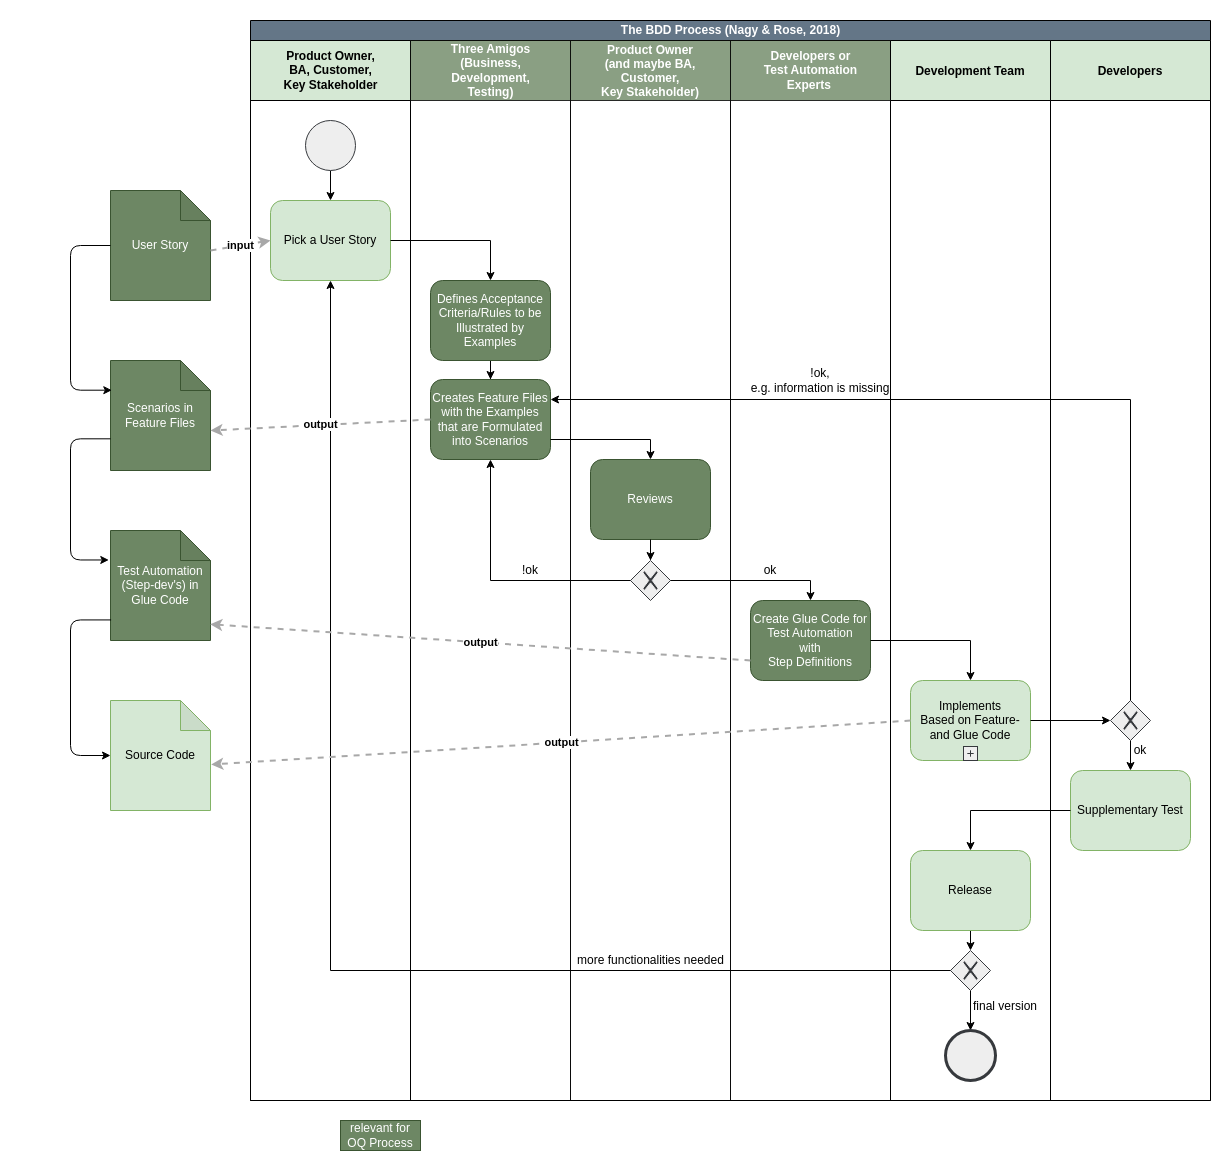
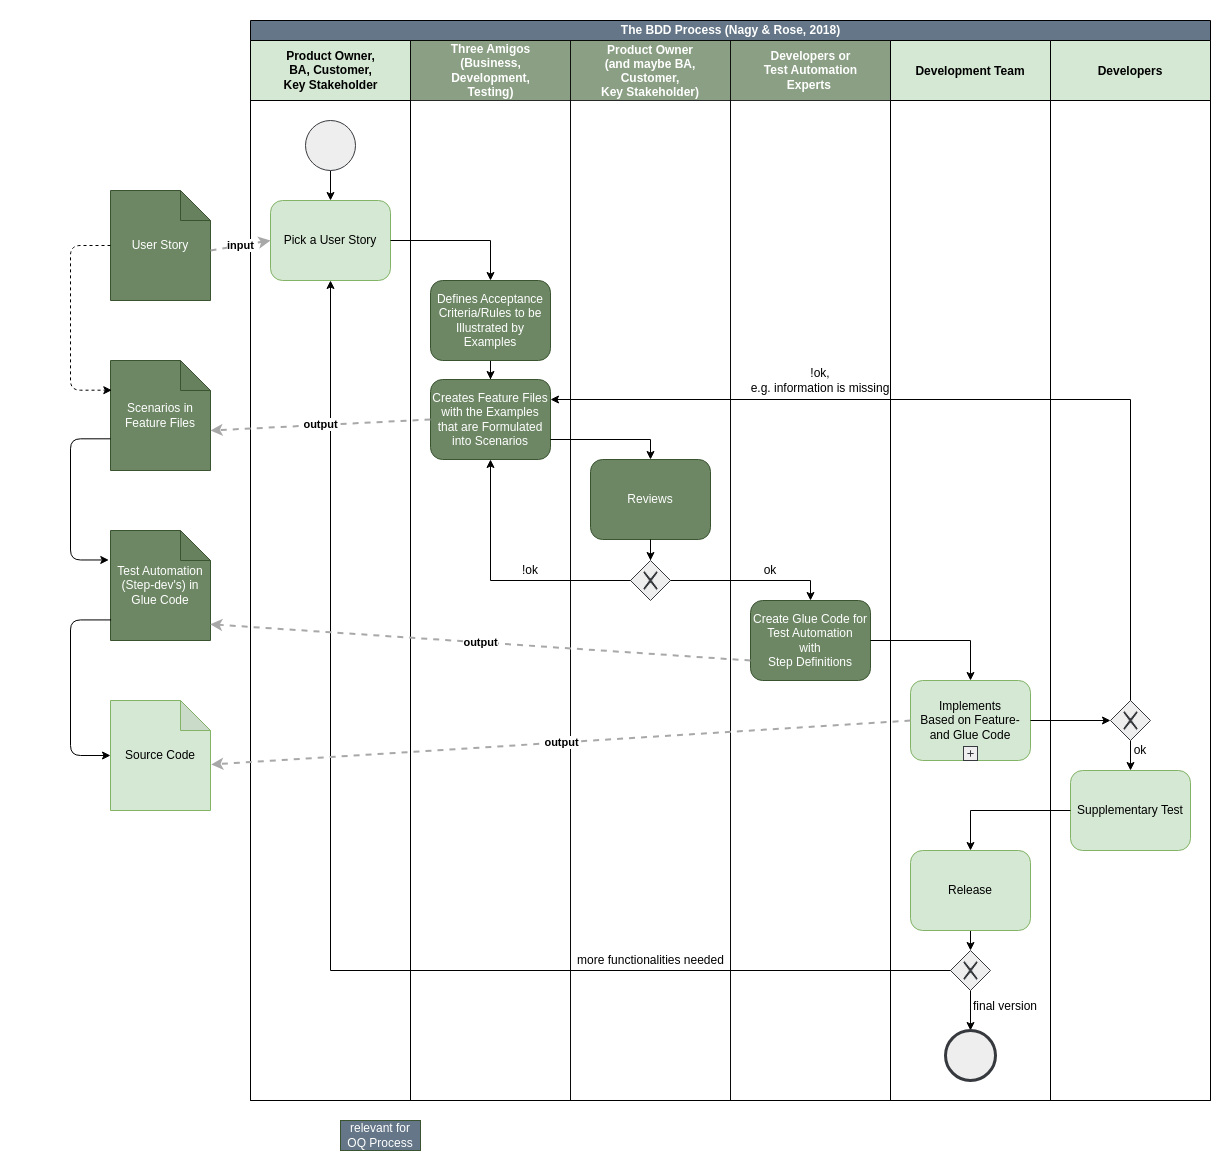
edge "User Story" -> "Scenarios in Feature Files": style solid -> dashed
node "relevant for OQ Process": fillcolor #6d8764 -> #647687
